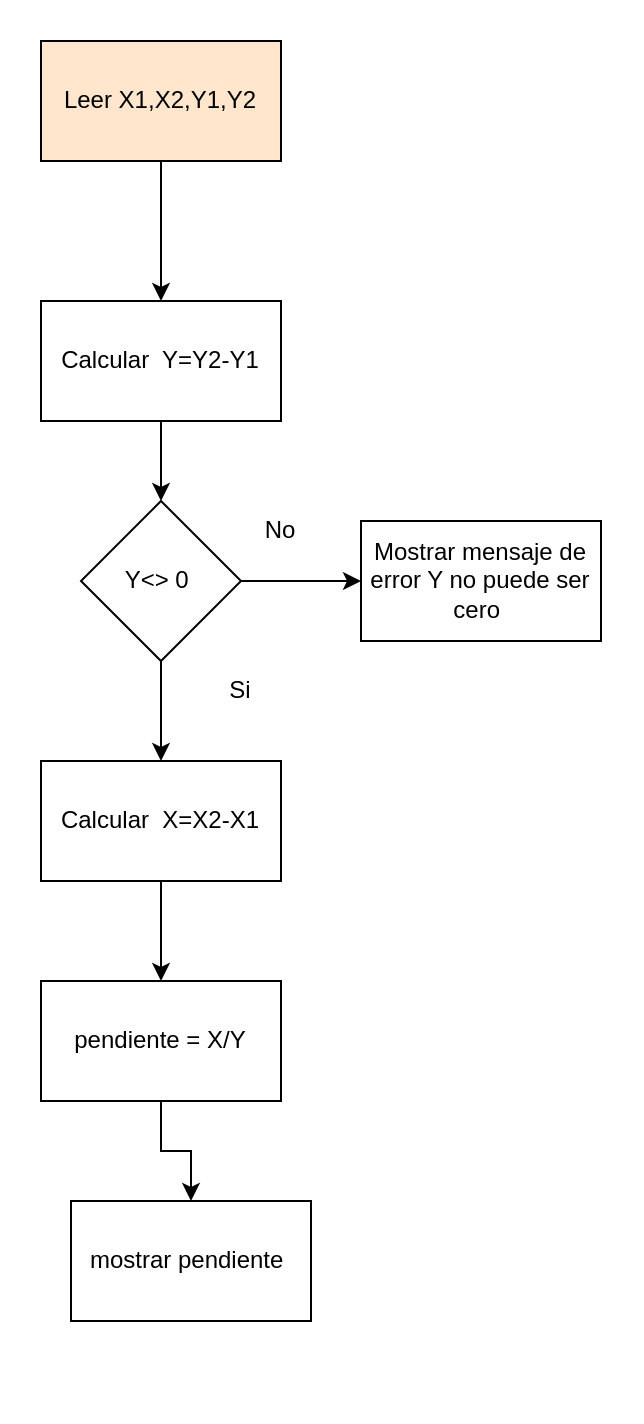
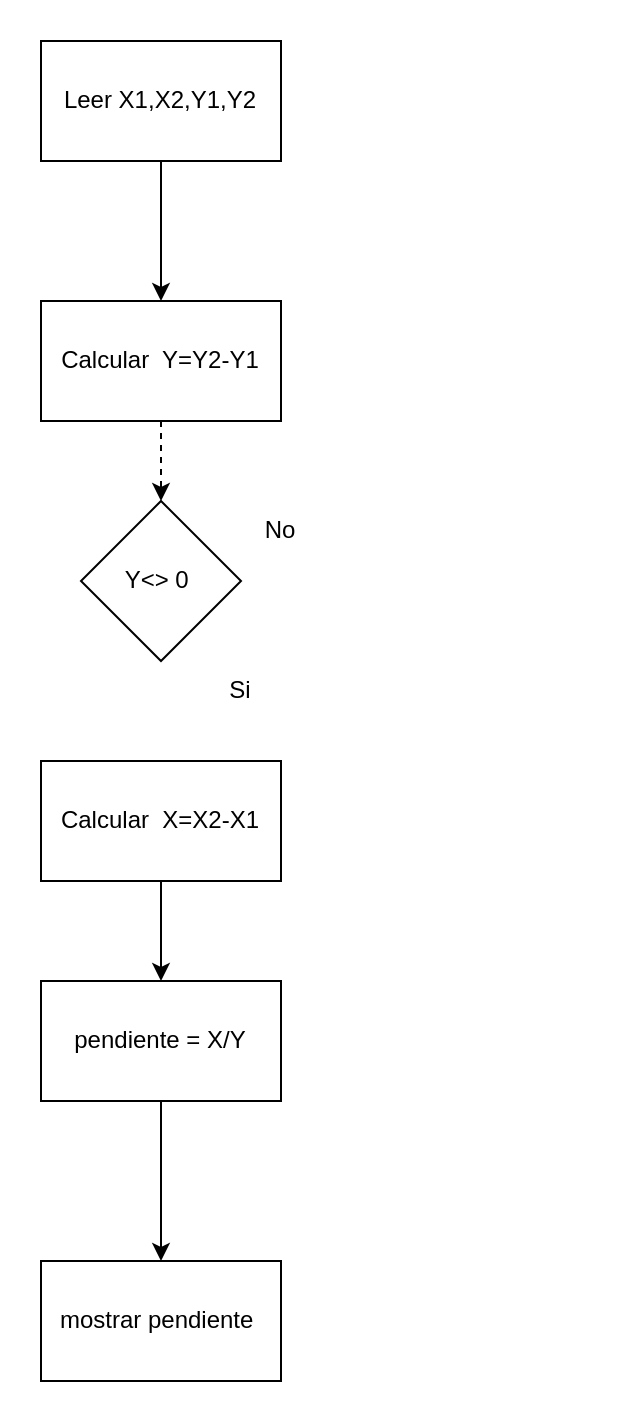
node "Leer X1,X2,Y1,Y2": fillcolor #ffe6cc -> #ffffff
edge "Calcular Y=Y2-Y1" -> "Y<> 0": style solid -> dashed
edge "Y<> 0" -> "Mostrar mensaje de error Y no puede ser cero": removed
node "Mostrar mensaje de error Y no puede ser cero": removed
edge "Y<> 0" -> "Calcular X=X2-X1": removed
node "mostrar pendiente": moved (191, 1261) -> (161, 1321)
